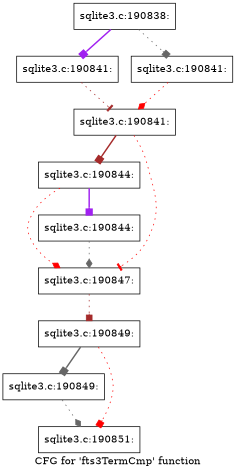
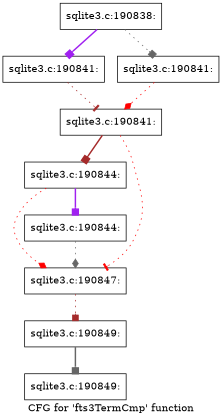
node "sqlite3.c:190851:": removed
